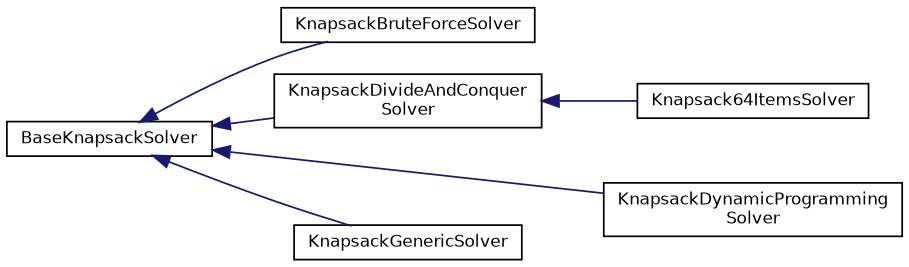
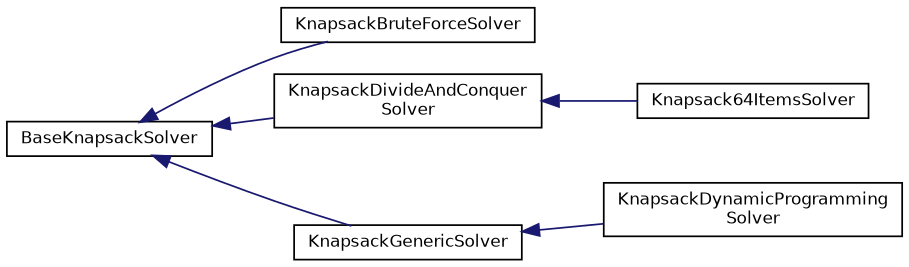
edge "KnapsackDynamicProgramming Solver" -> "BaseKnapsackSolver": now "KnapsackDynamicProgramming Solver" -> "KnapsackGenericSolver"
